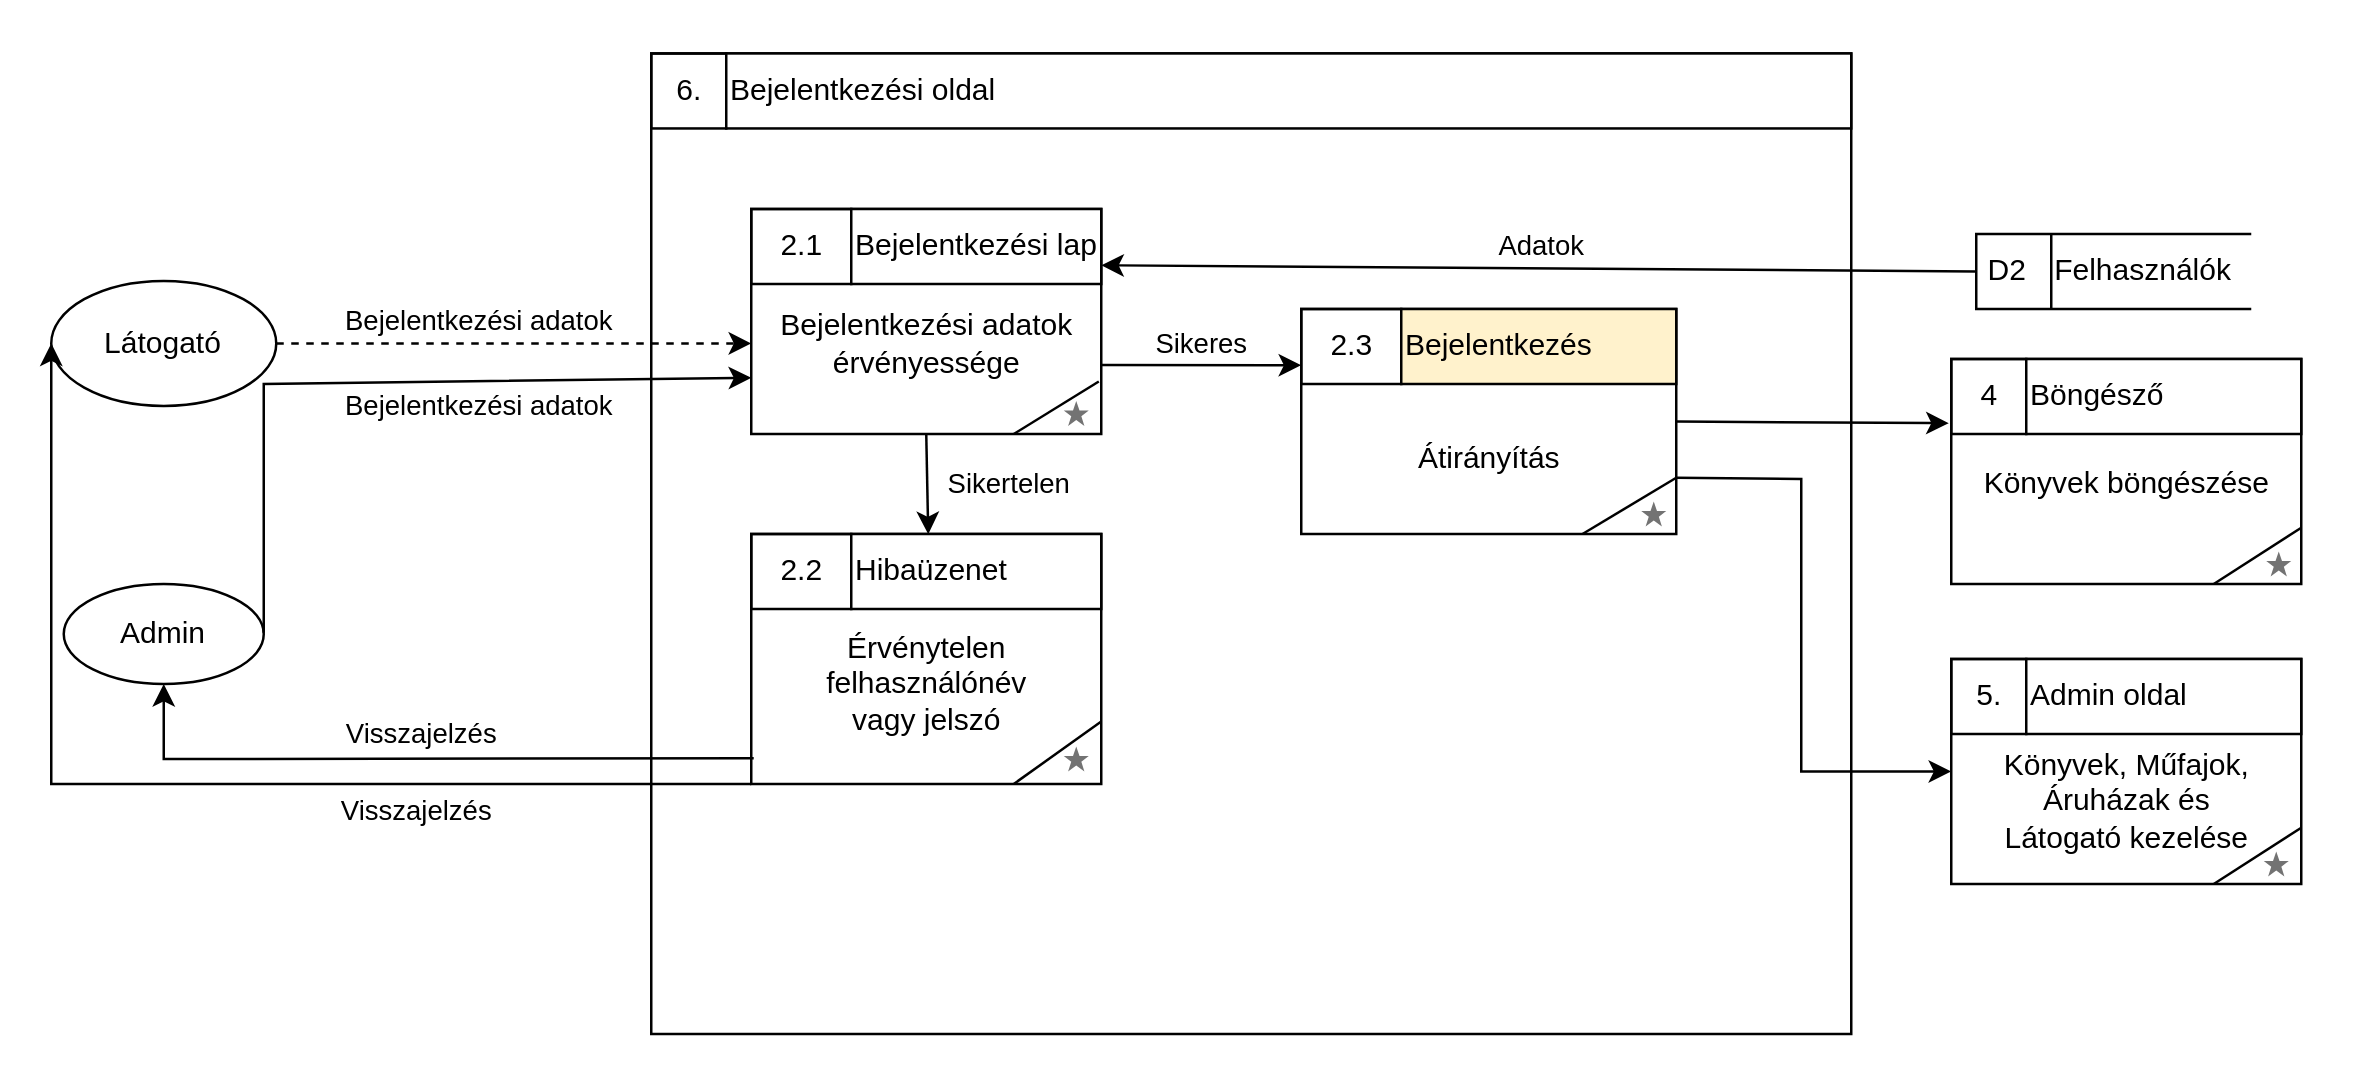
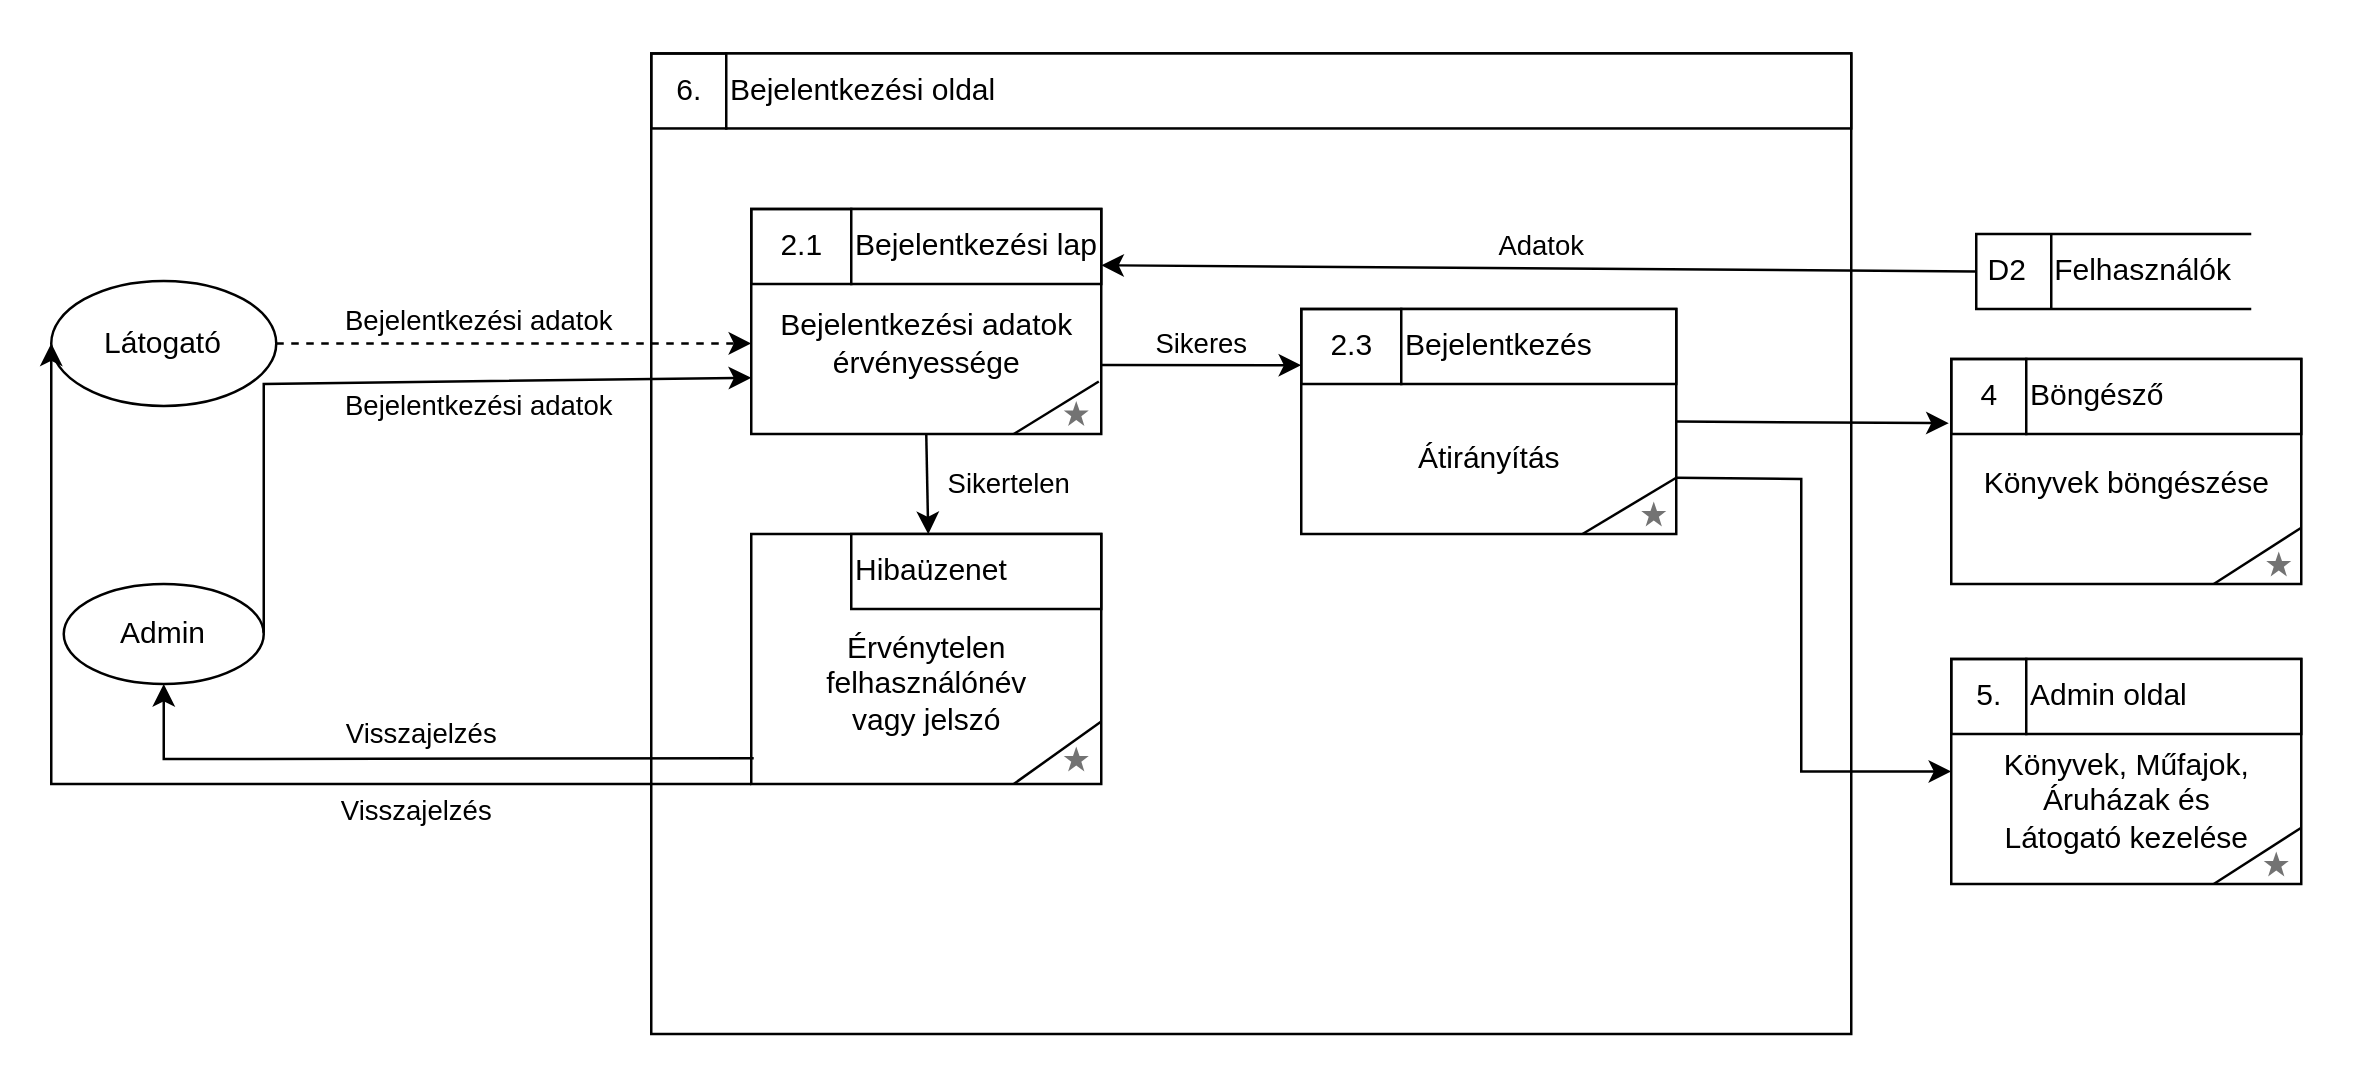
node "Bejelentkezés": fillcolor #fff2cc -> #ffffff
node "2.2": removed
